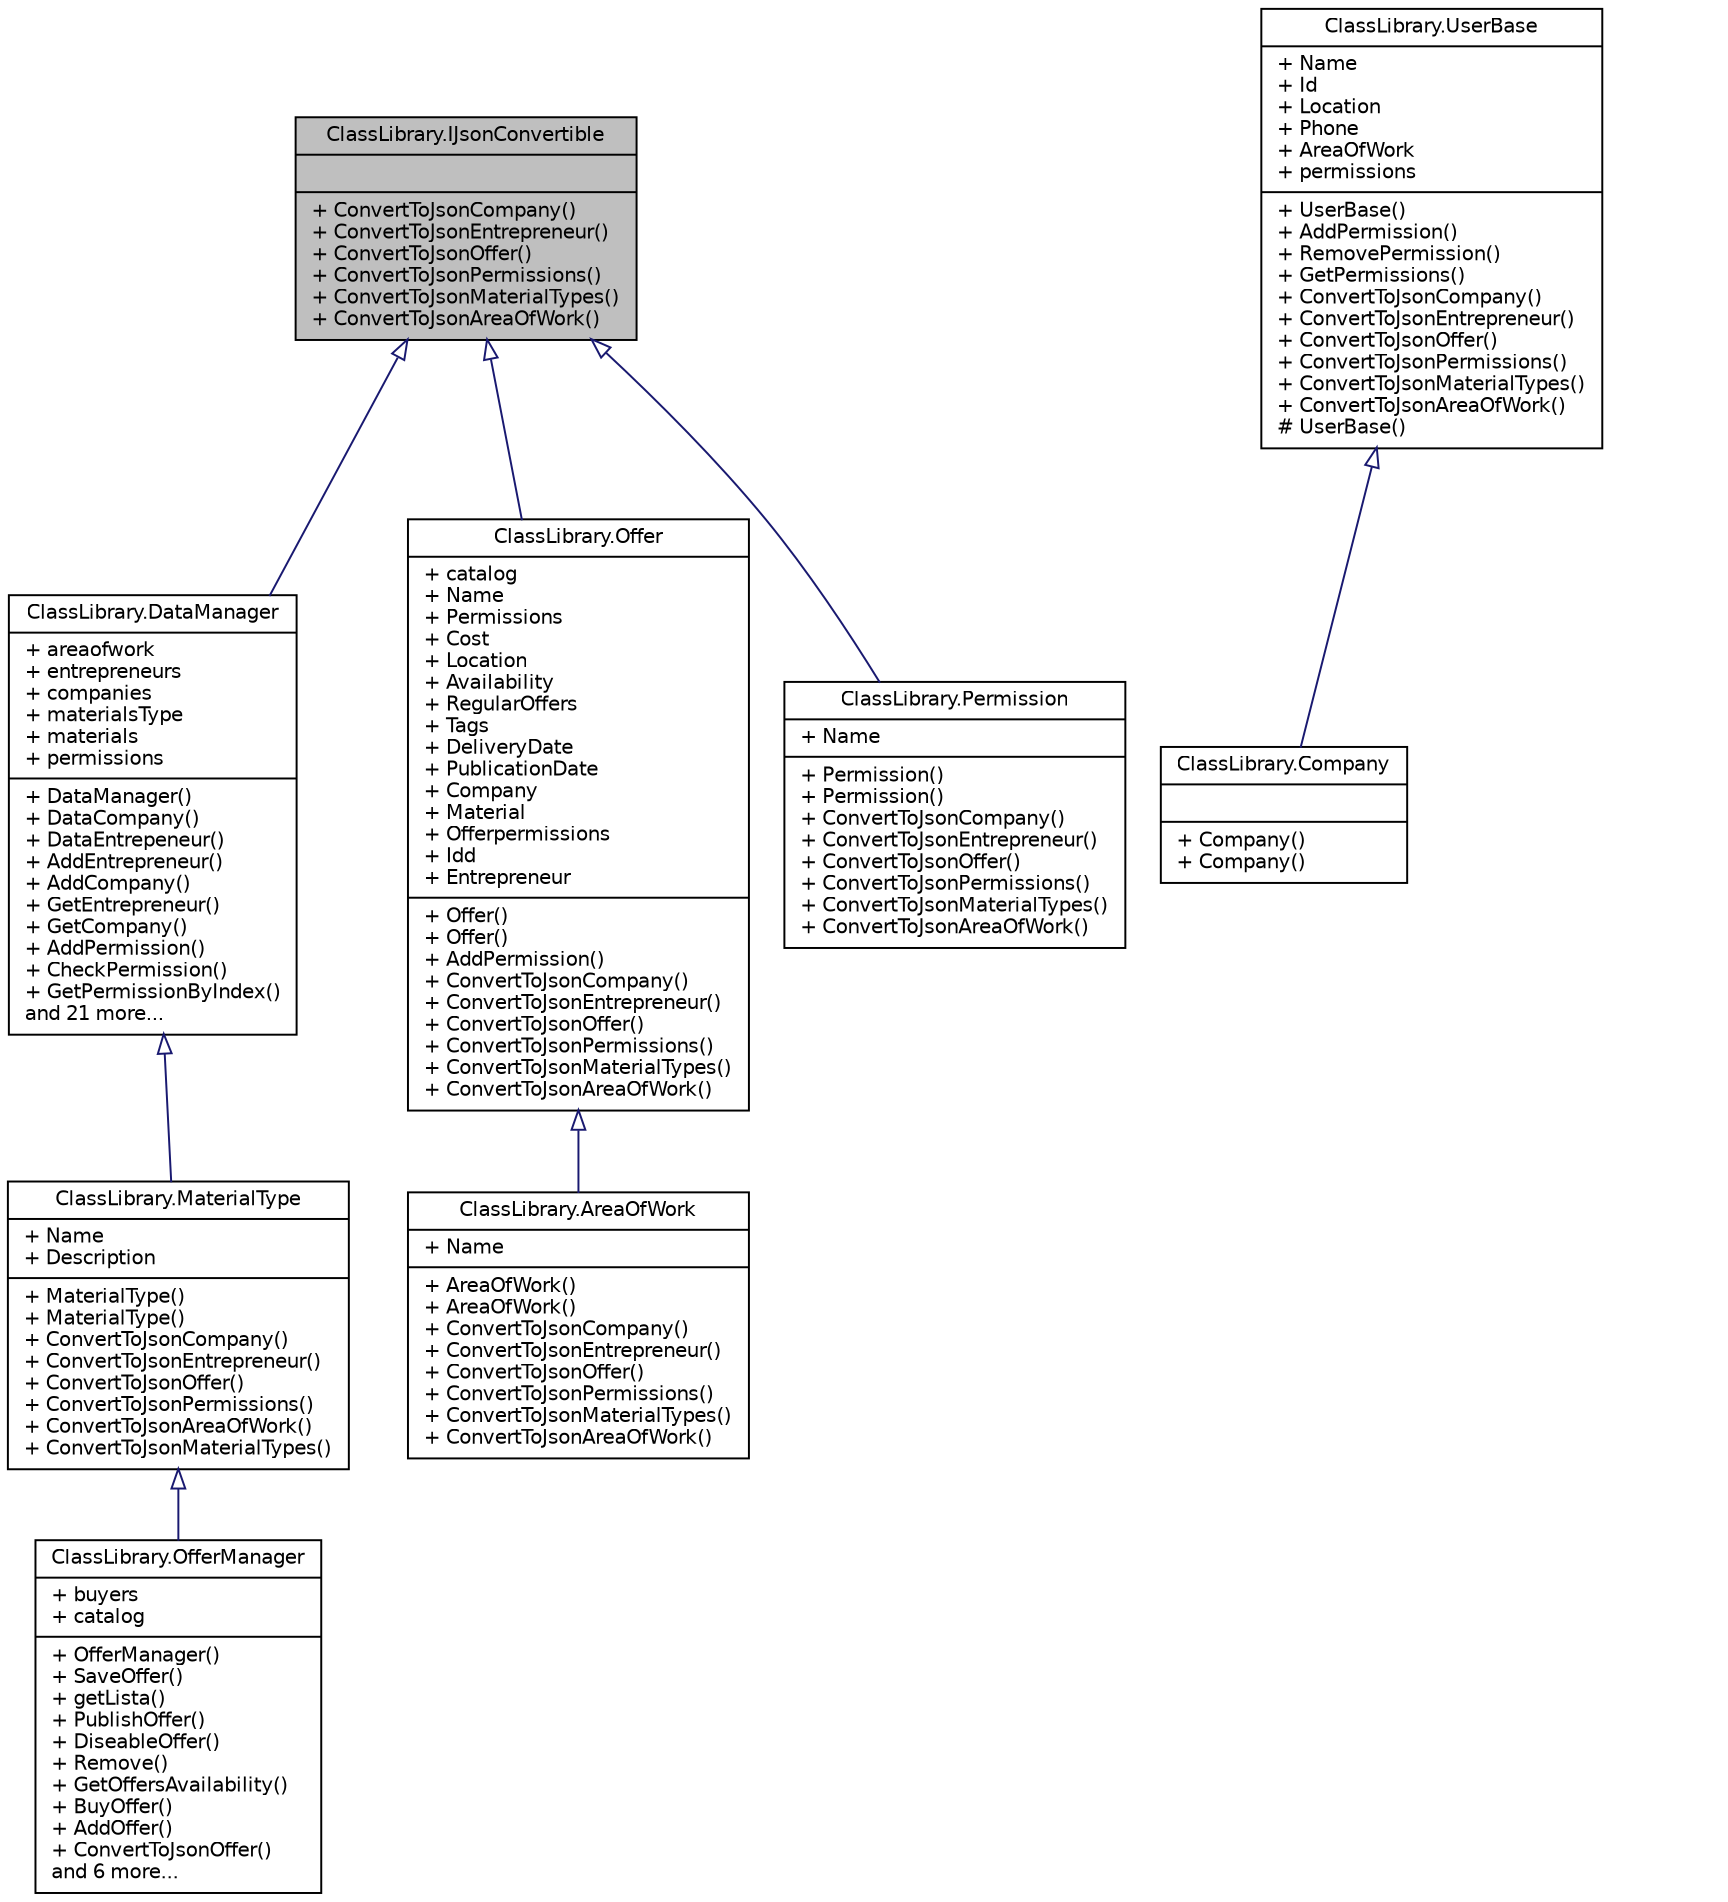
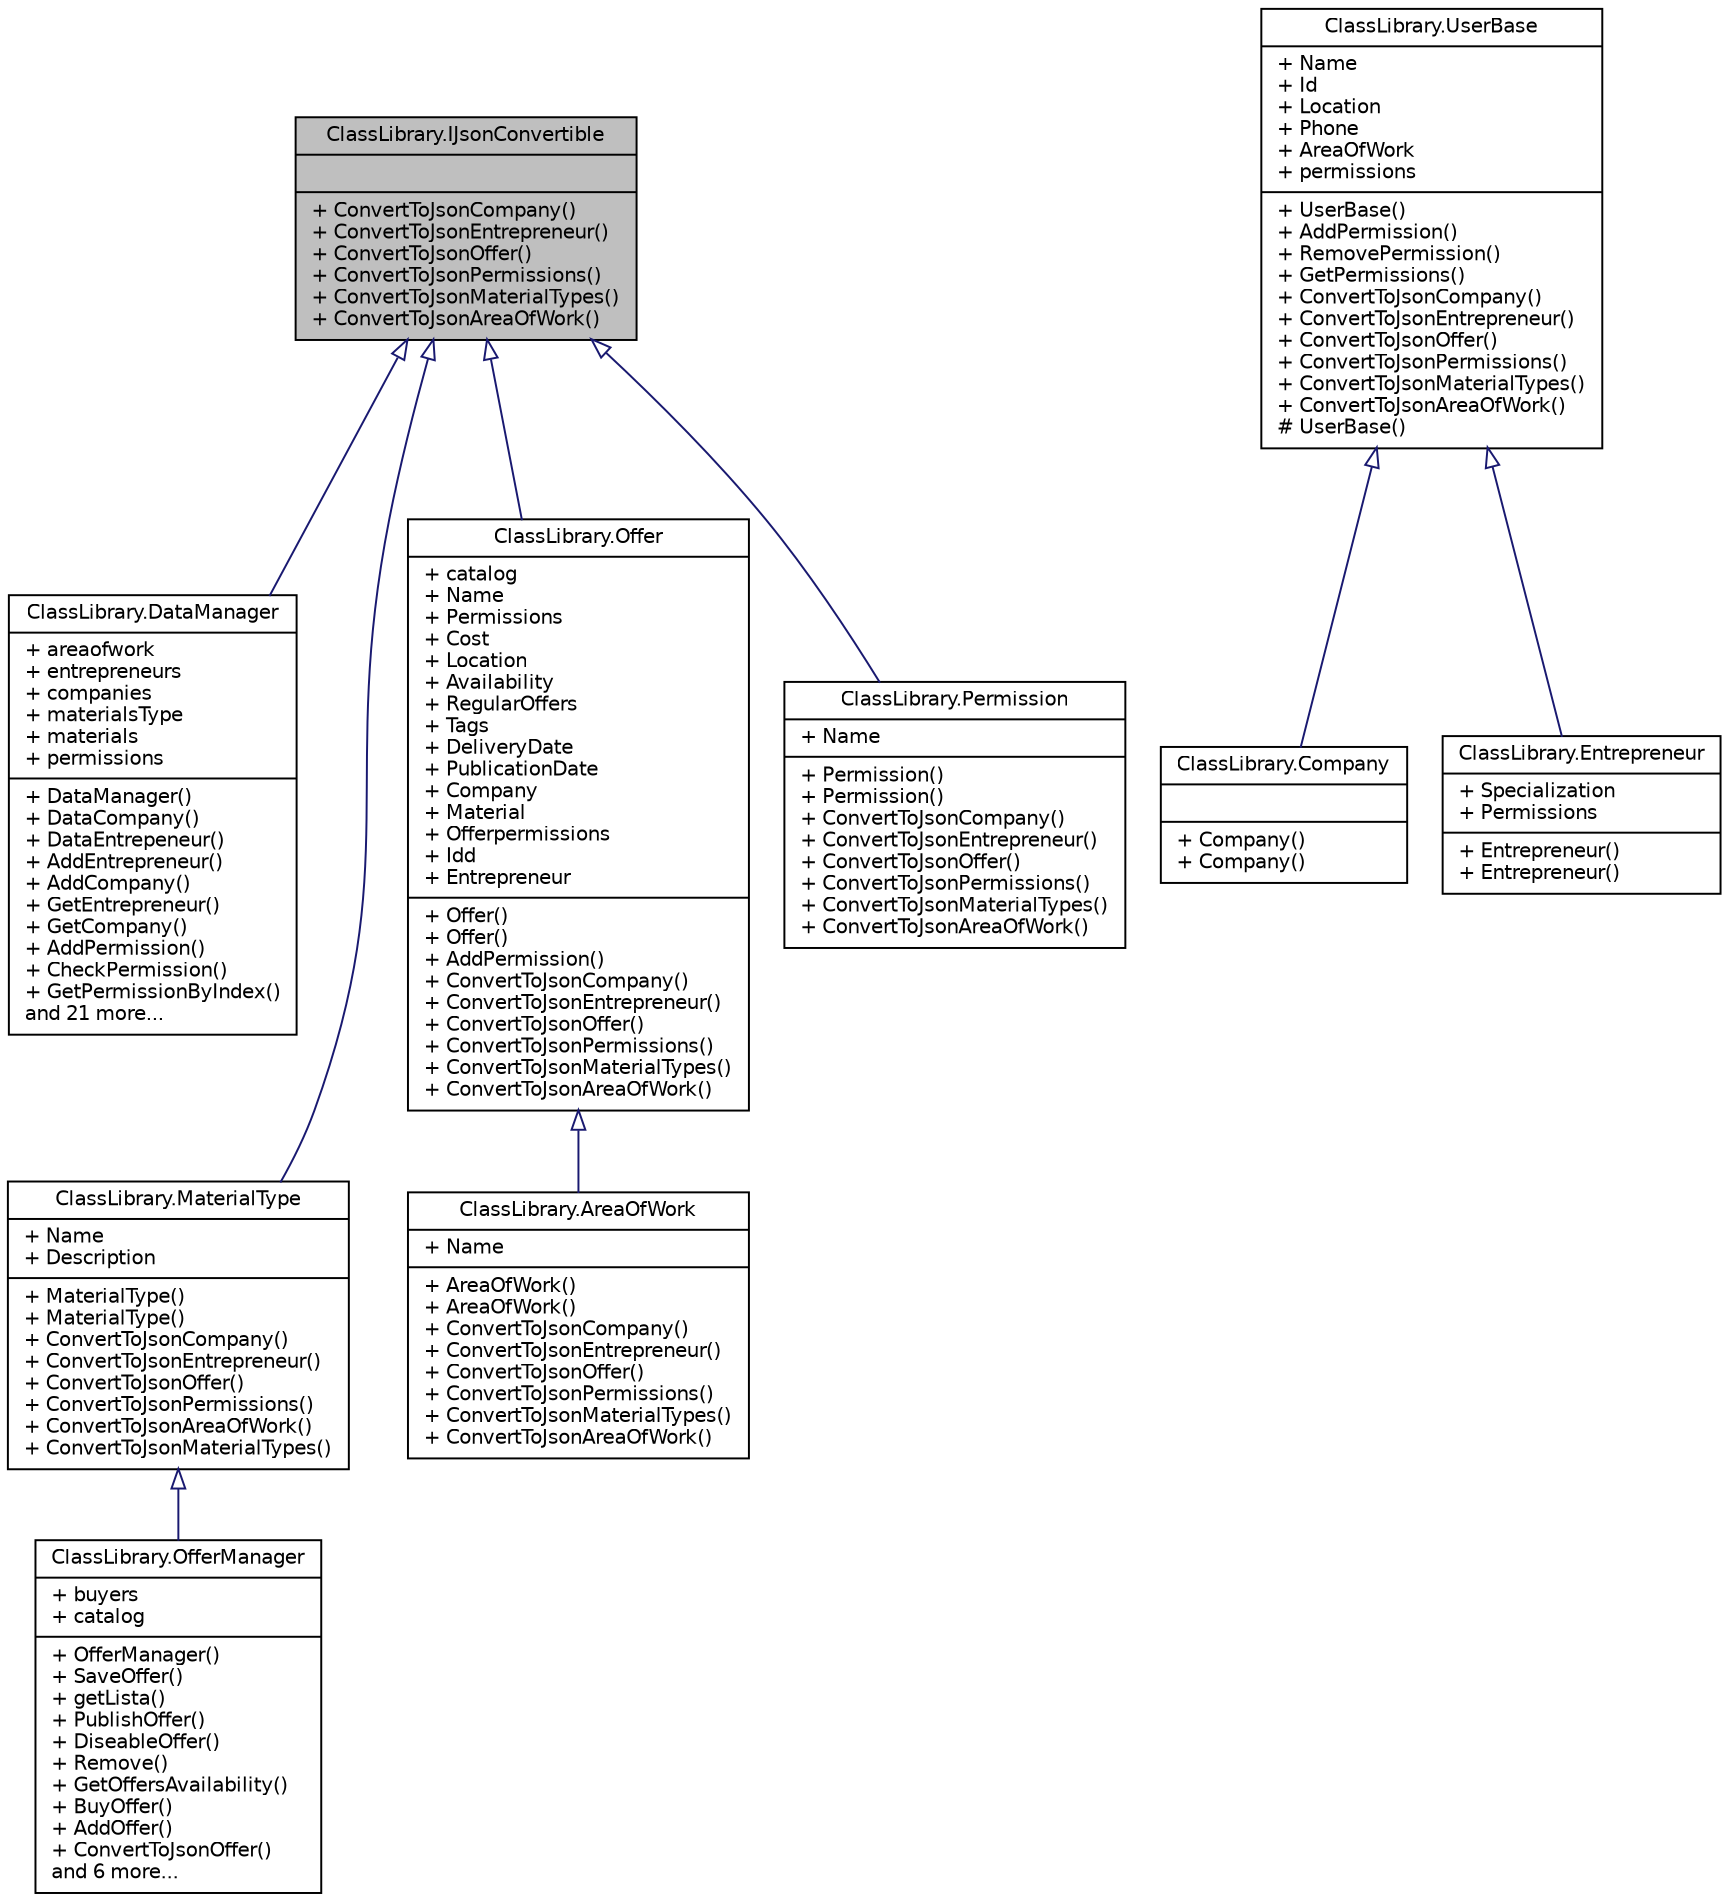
node "ClassLibrary.Entrepreneur": added
edge "ClassLibrary.MaterialType" -> "ClassLibrary.DataManager": now "ClassLibrary.MaterialType" -> "ClassLibrary.IJsonConvertible"
